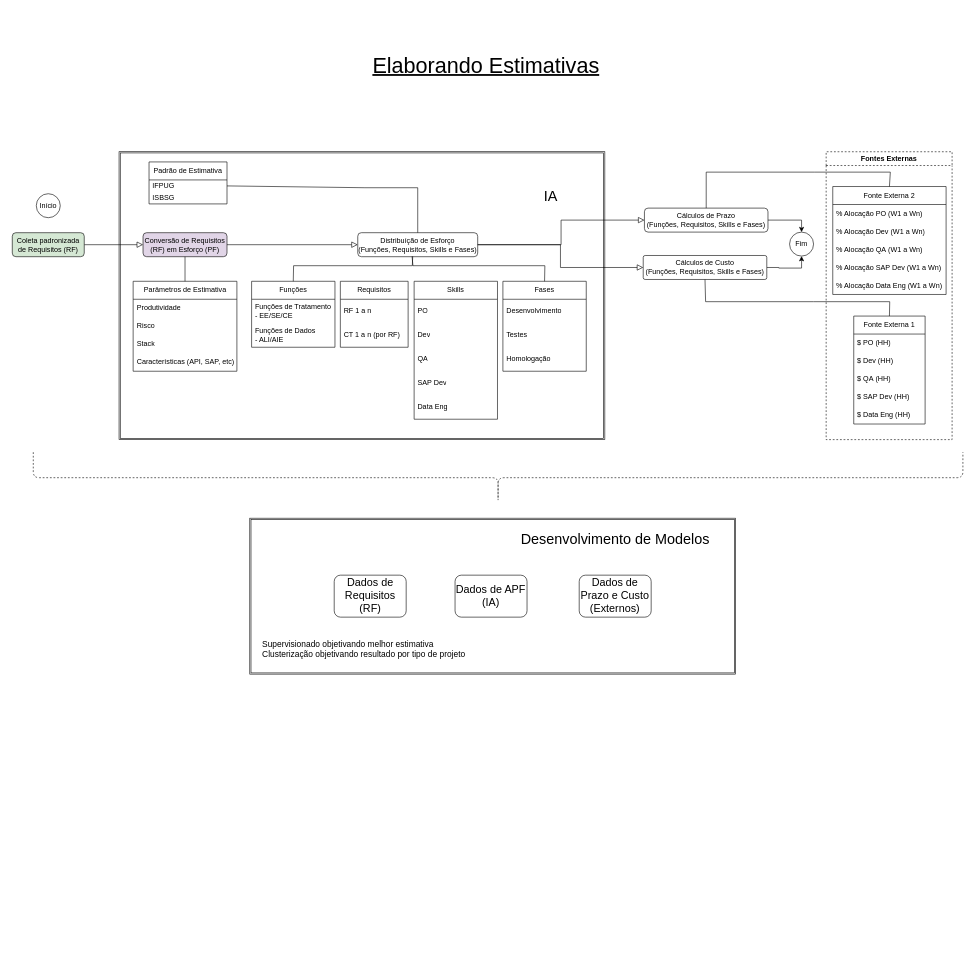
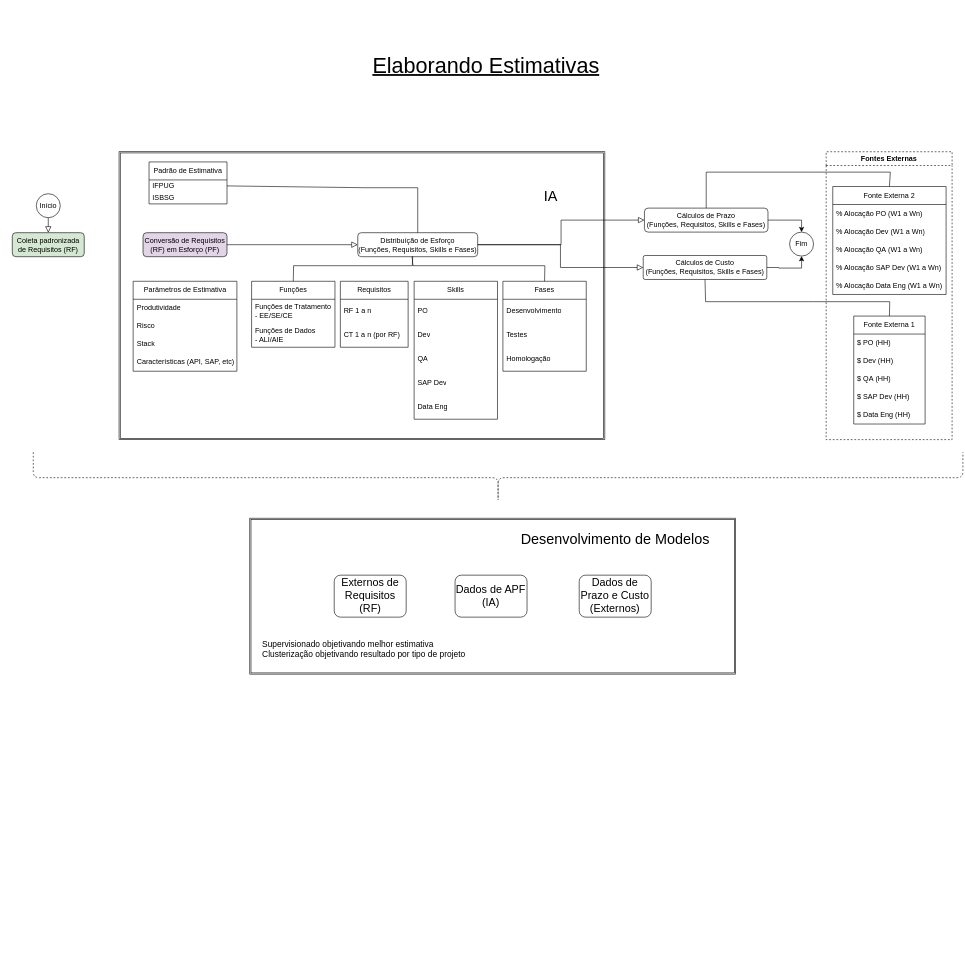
edge "Início" -> "Coleta padronizada de Requisitos (RF)": added
edge "Coleta padronizada de Requisitos (RF)" -> "Conversão de Requisitos (RF) em Esforço (PF)": removed
edge "Conversão de Requisitos (RF) em Esforço (PF)" -- "Parâmetros de Estimativa": removed
node "Dados de Requisitos (RF)": label "Dados de Requisitos (RF)" -> "Externos de Requisitos (RF)"
